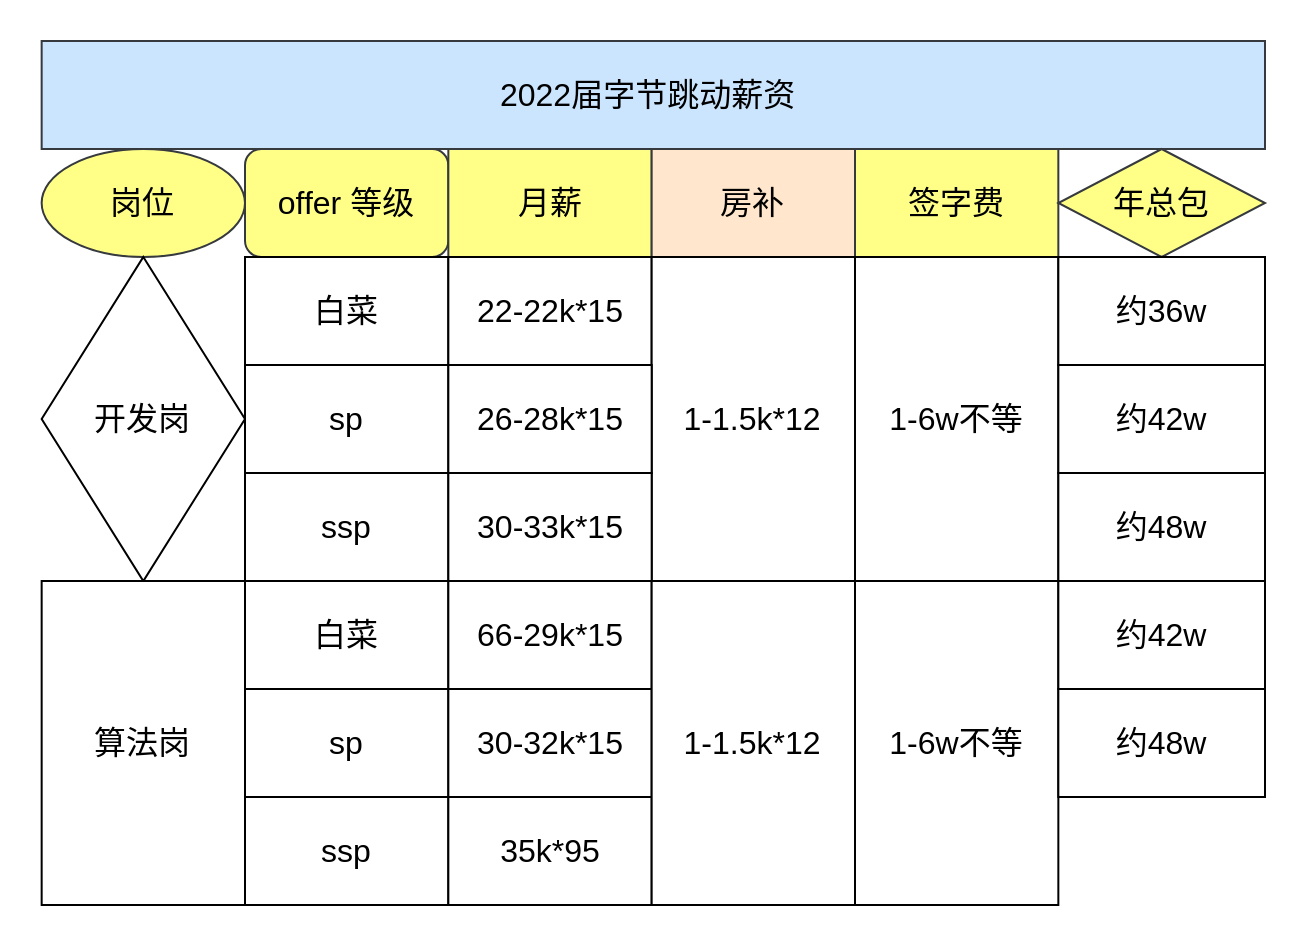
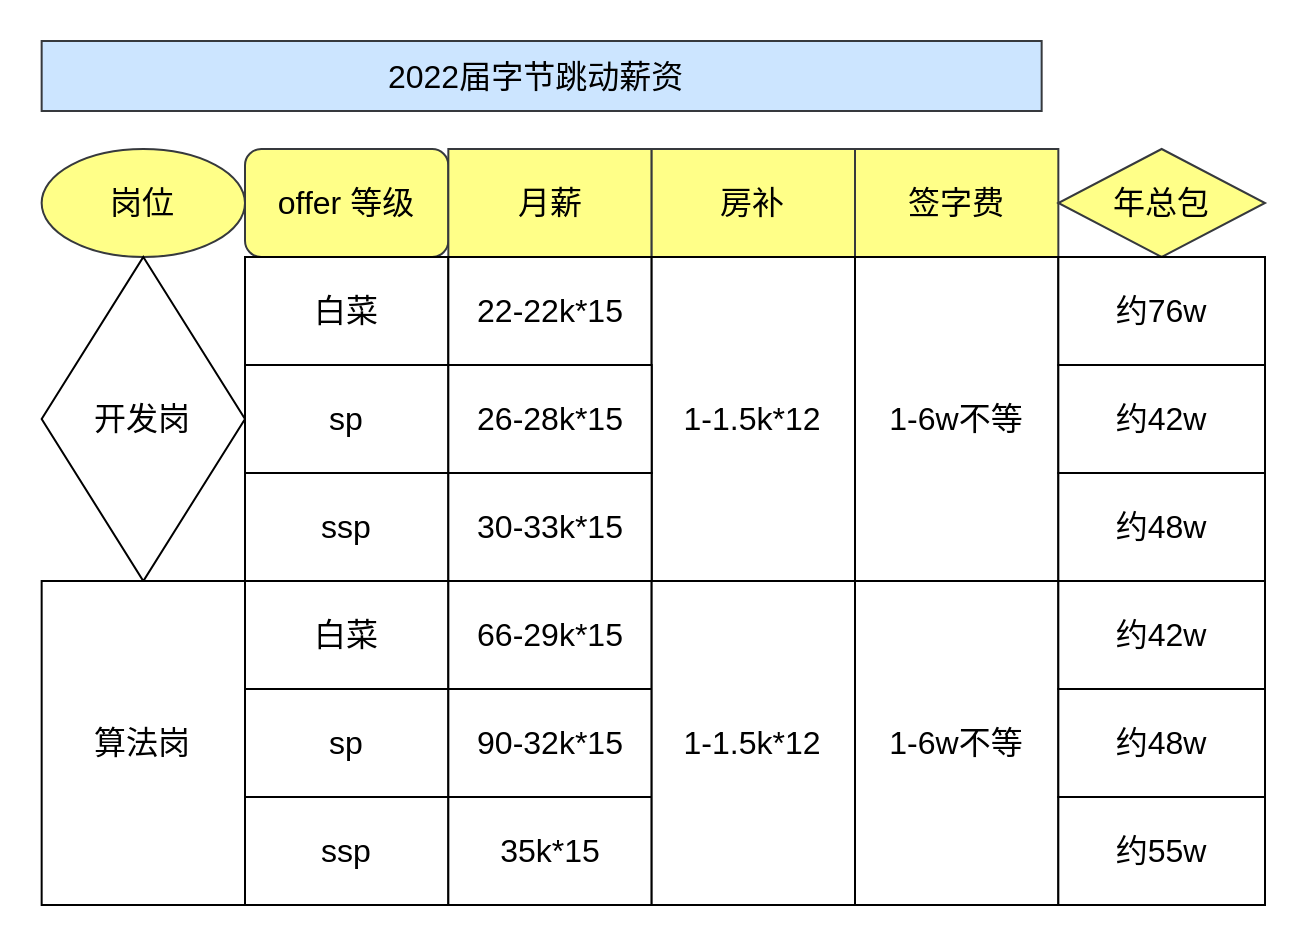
node "2022届字节跳动薪资": size 1223x108 -> 1000x70
node "房补": fillcolor #ffe6cc -> #ffff88
node "约36w": label "约36w" -> "约76w"
node "30-32k*15": label "30-32k*15" -> "90-32k*15"
node "35k*95": label "35k*95" -> "35k*15"
node "约55w": added
